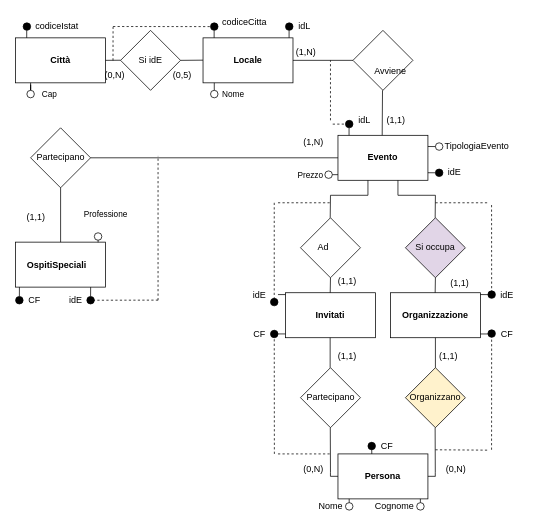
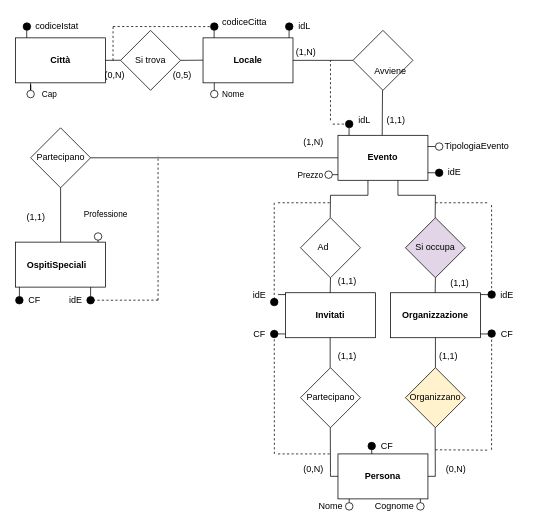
node "Si idE": label "Si idE" -> "Si trova"
